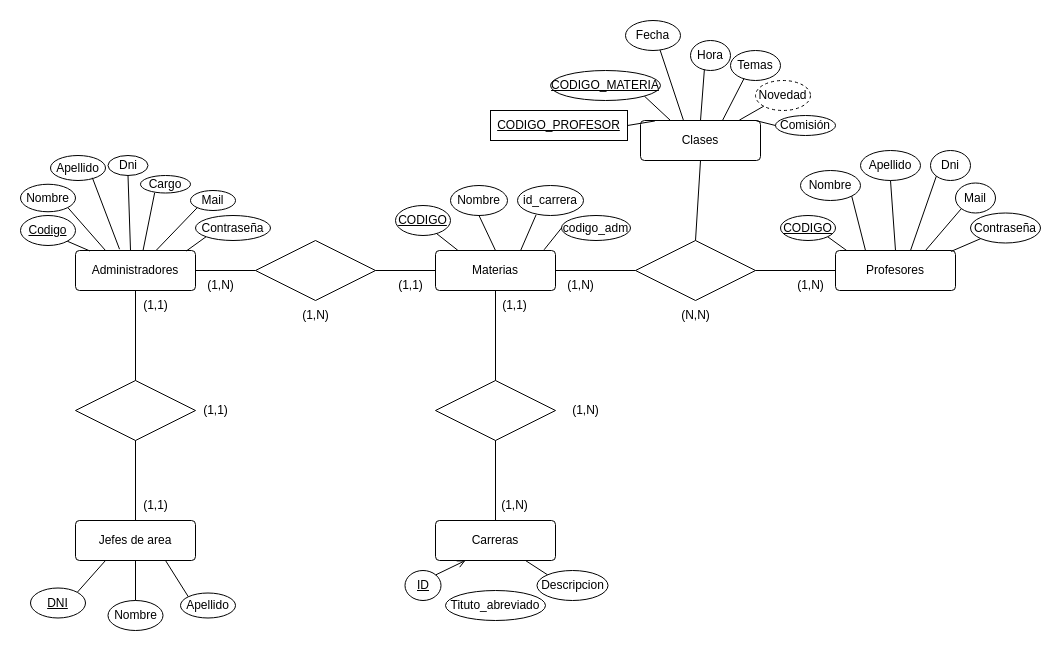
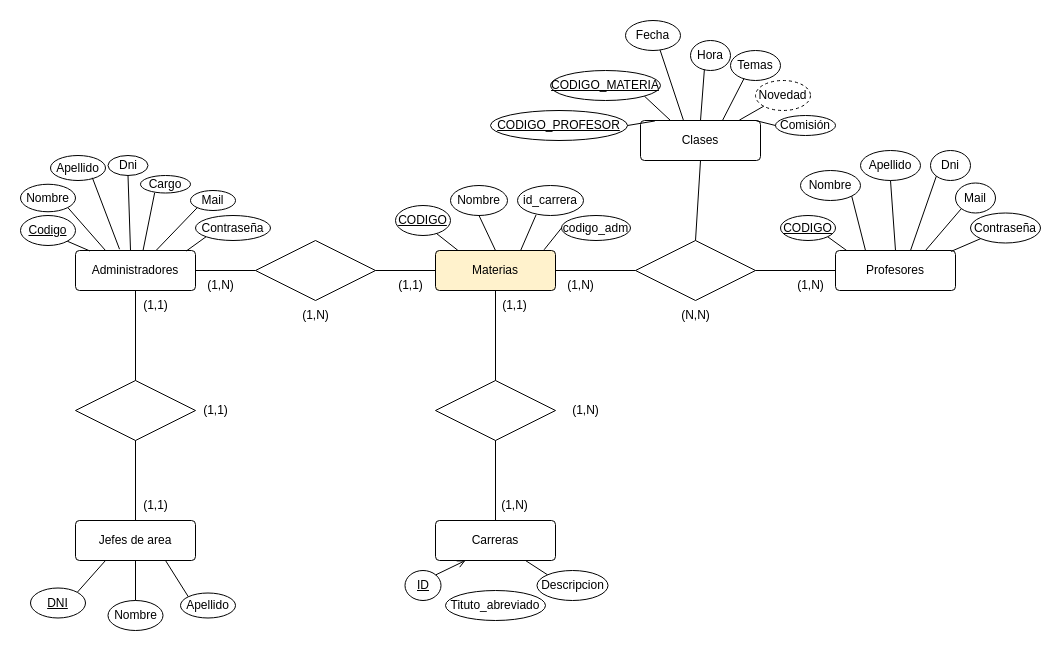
node "CODIGO_PROFESOR": shape rectangle -> ellipse
node "Materias": fillcolor #ffffff -> #fff2cc
